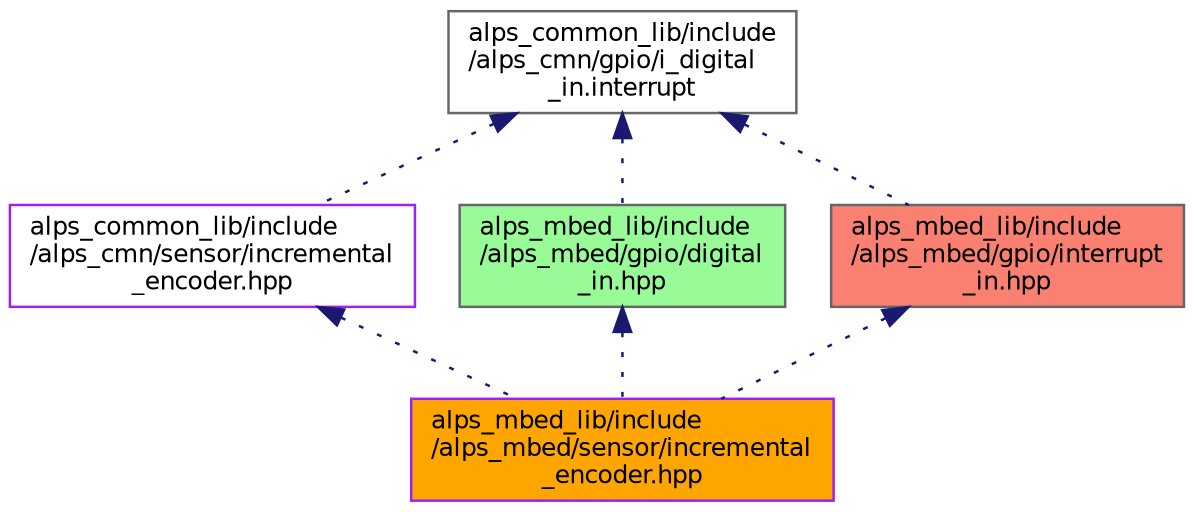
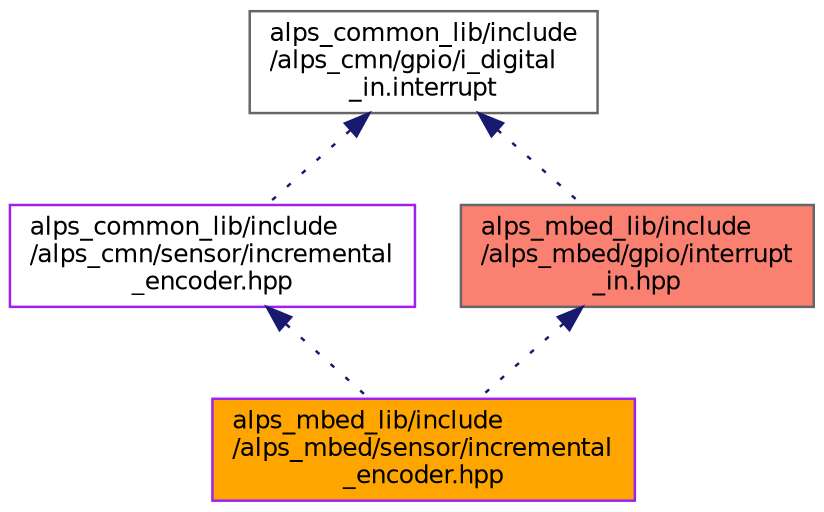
node "alps_mbed_lib/include /alps_mbed/gpio/digital _in.hpp": removed
